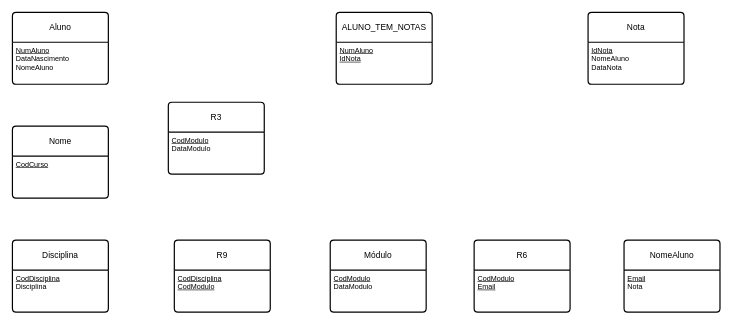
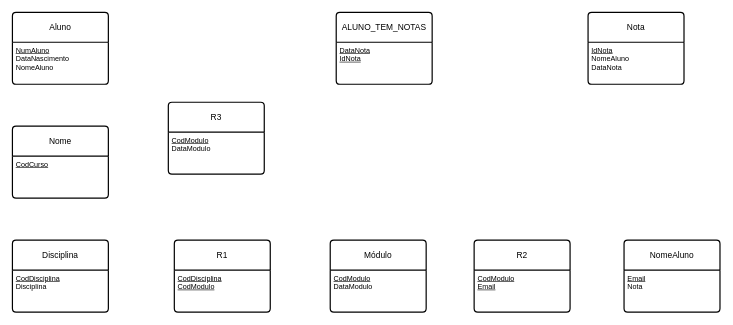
node "NumAluno IdNota": label "NumAluno IdNota" -> "DataNota IdNota"
node "R9": label "R9" -> "R1"
node "R6": label "R6" -> "R2"
